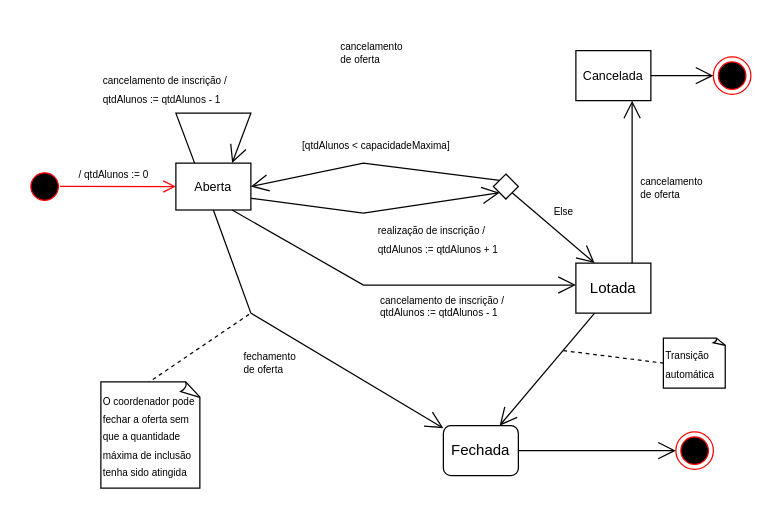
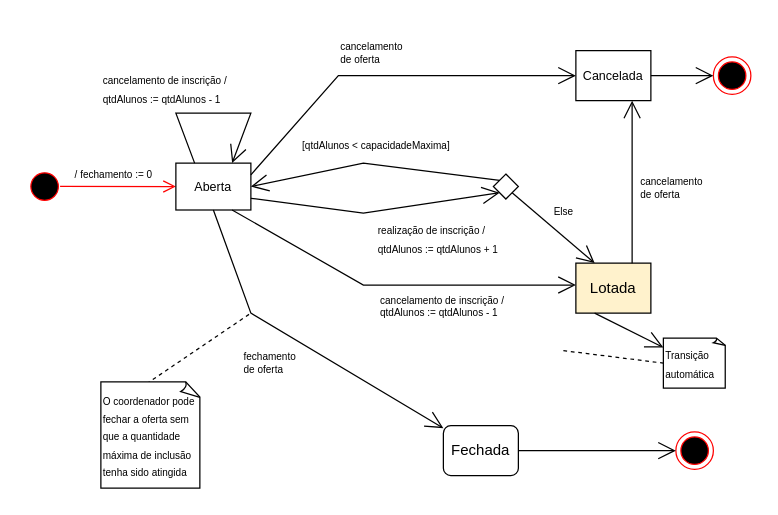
edge "Aberta" -> "Cancelada": added
node "/ qtdAlunos := 0": label "/ qtdAlunos := 0" -> "/ fechamento := 0"
node "Lotada": fillcolor #ffffff -> #fff2cc
edge "Lotada" -> "Fechada": now "Lotada" -> "Transição automática"
